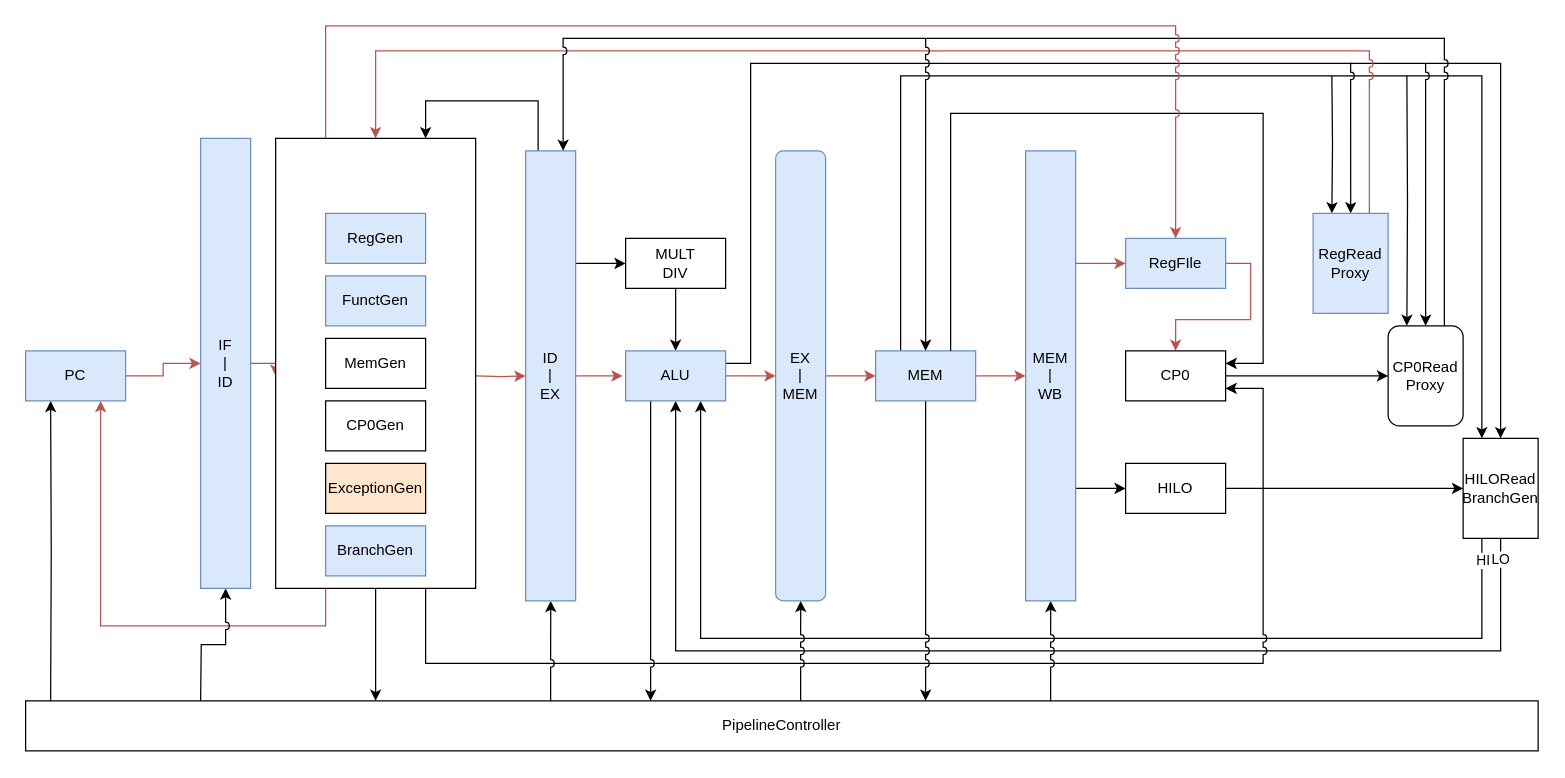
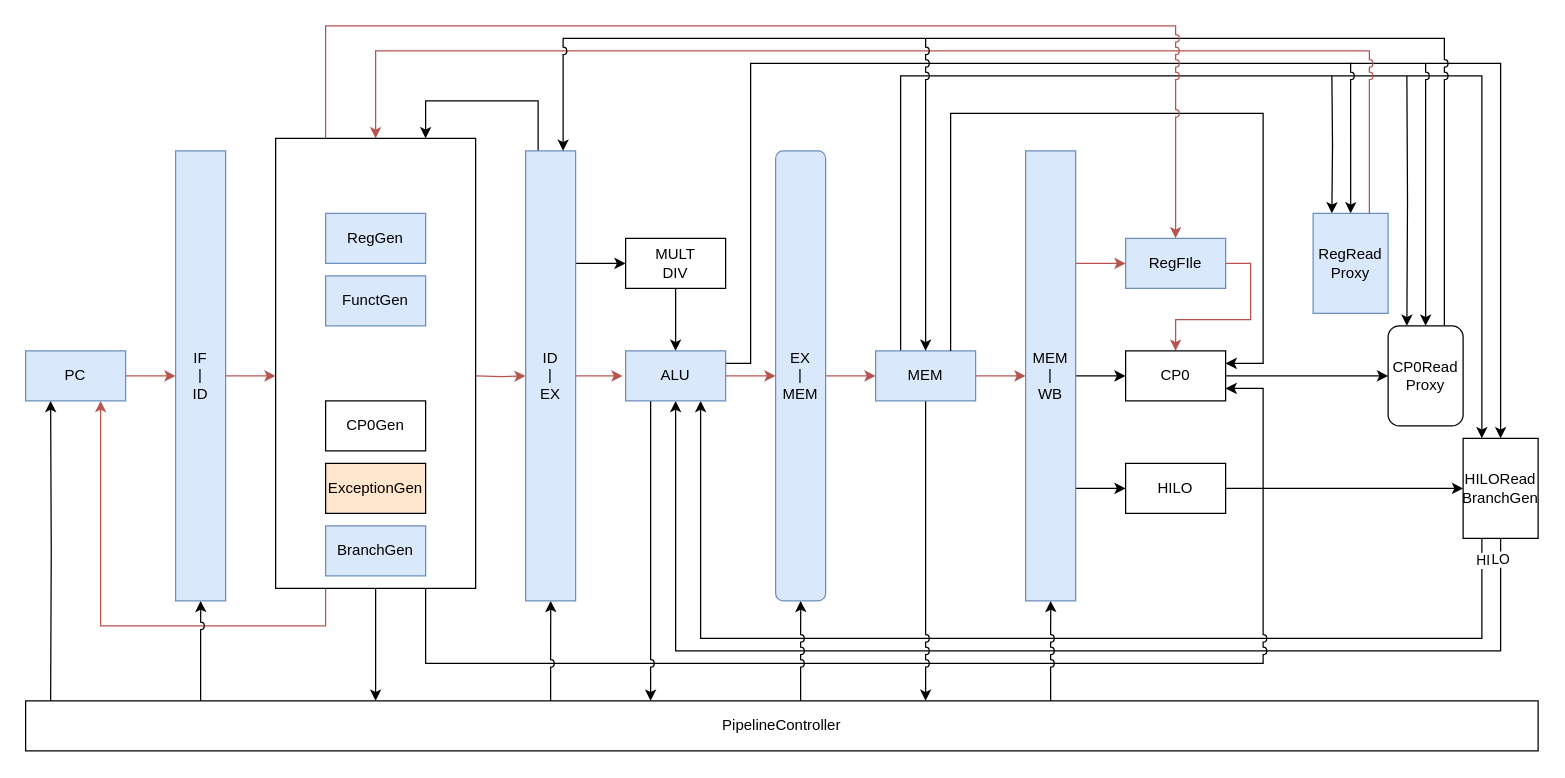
node "IF | ID": moved (226, 363) -> (201, 376)
node "MemGen": removed
edge "MEM | WB" -> "CP0": added
